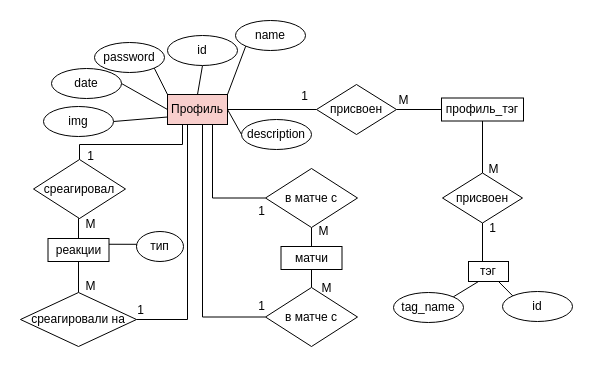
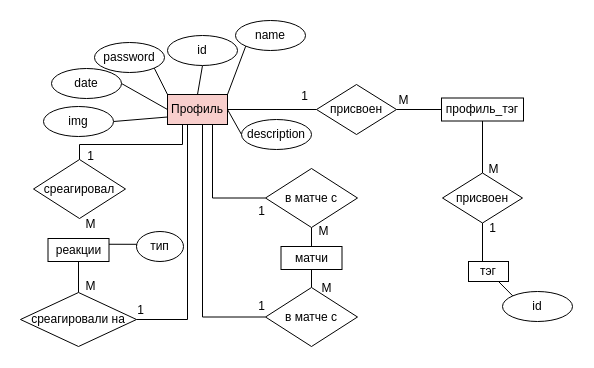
edge "среагировал" -- "реакции": removed
edge "тэг" -- "tag_name": removed
node "tag_name": removed
